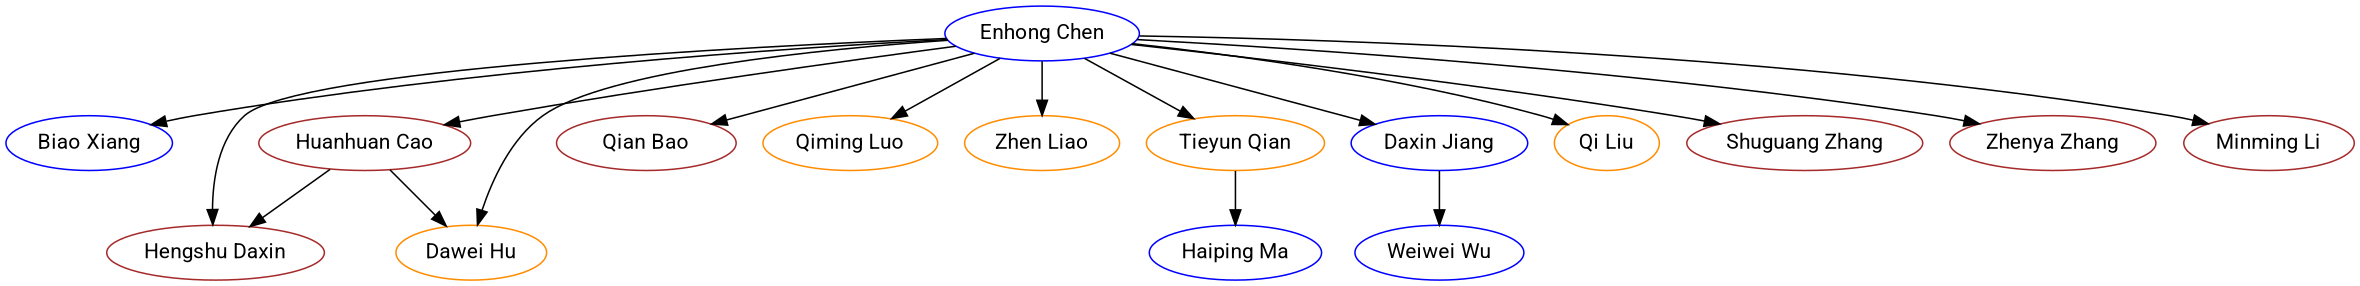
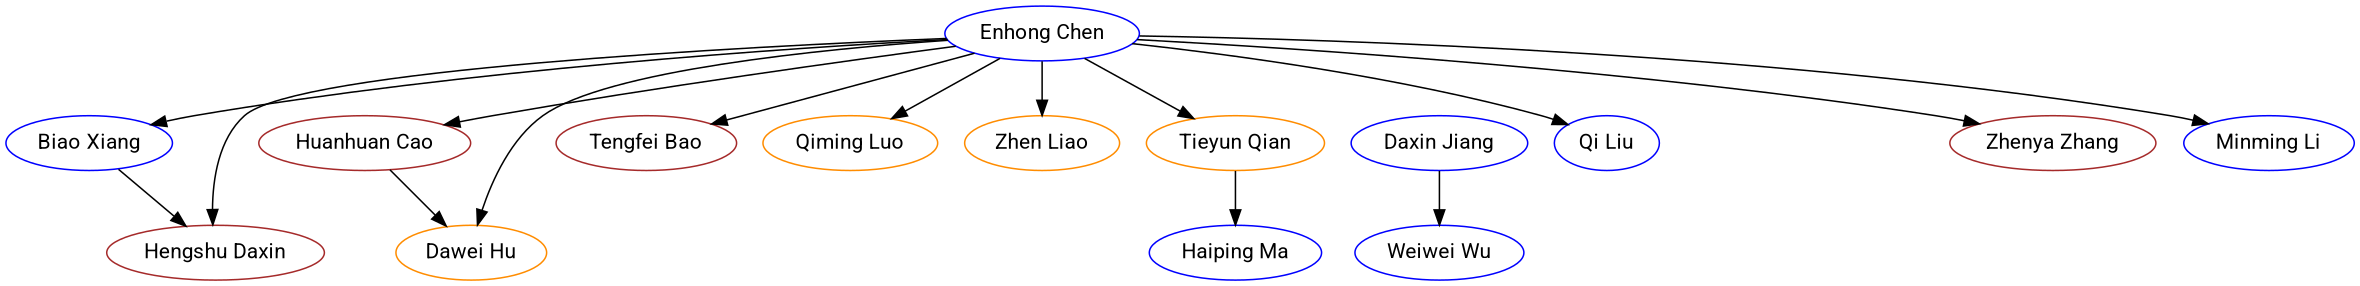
edge "Enhong Chen" -> "Daxin Jiang": removed
node "Qian Bao": label "Qian Bao" -> "Tengfei Bao"
node "Qi Liu": color darkorange -> blue
node "Shuguang Zhang": removed
node "Minming Li": color brown -> blue
edge "Huanhuan Cao" -> "Hengshu Daxin": now "Biao Xiang" -> "Hengshu Daxin"
